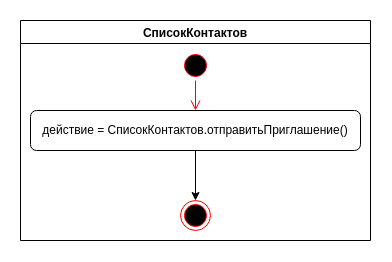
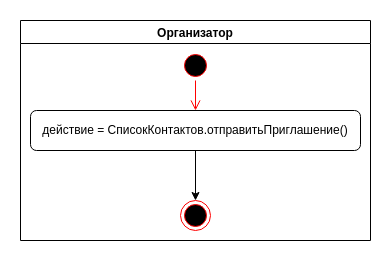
node "СписокКонтактов": label "СписокКонтактов" -> "Организатор"
